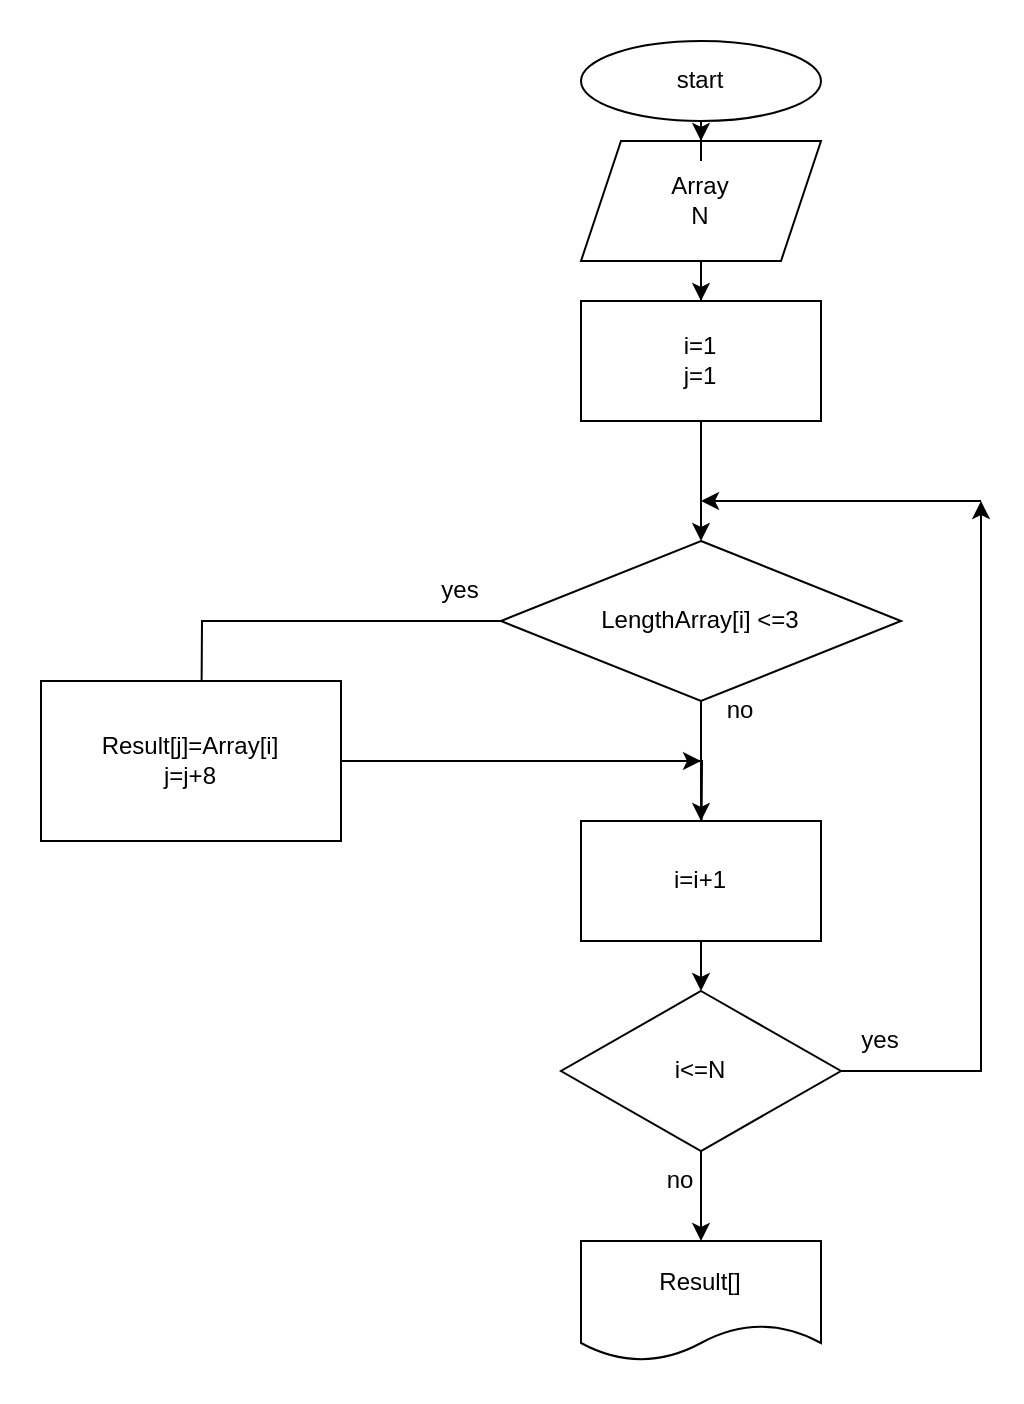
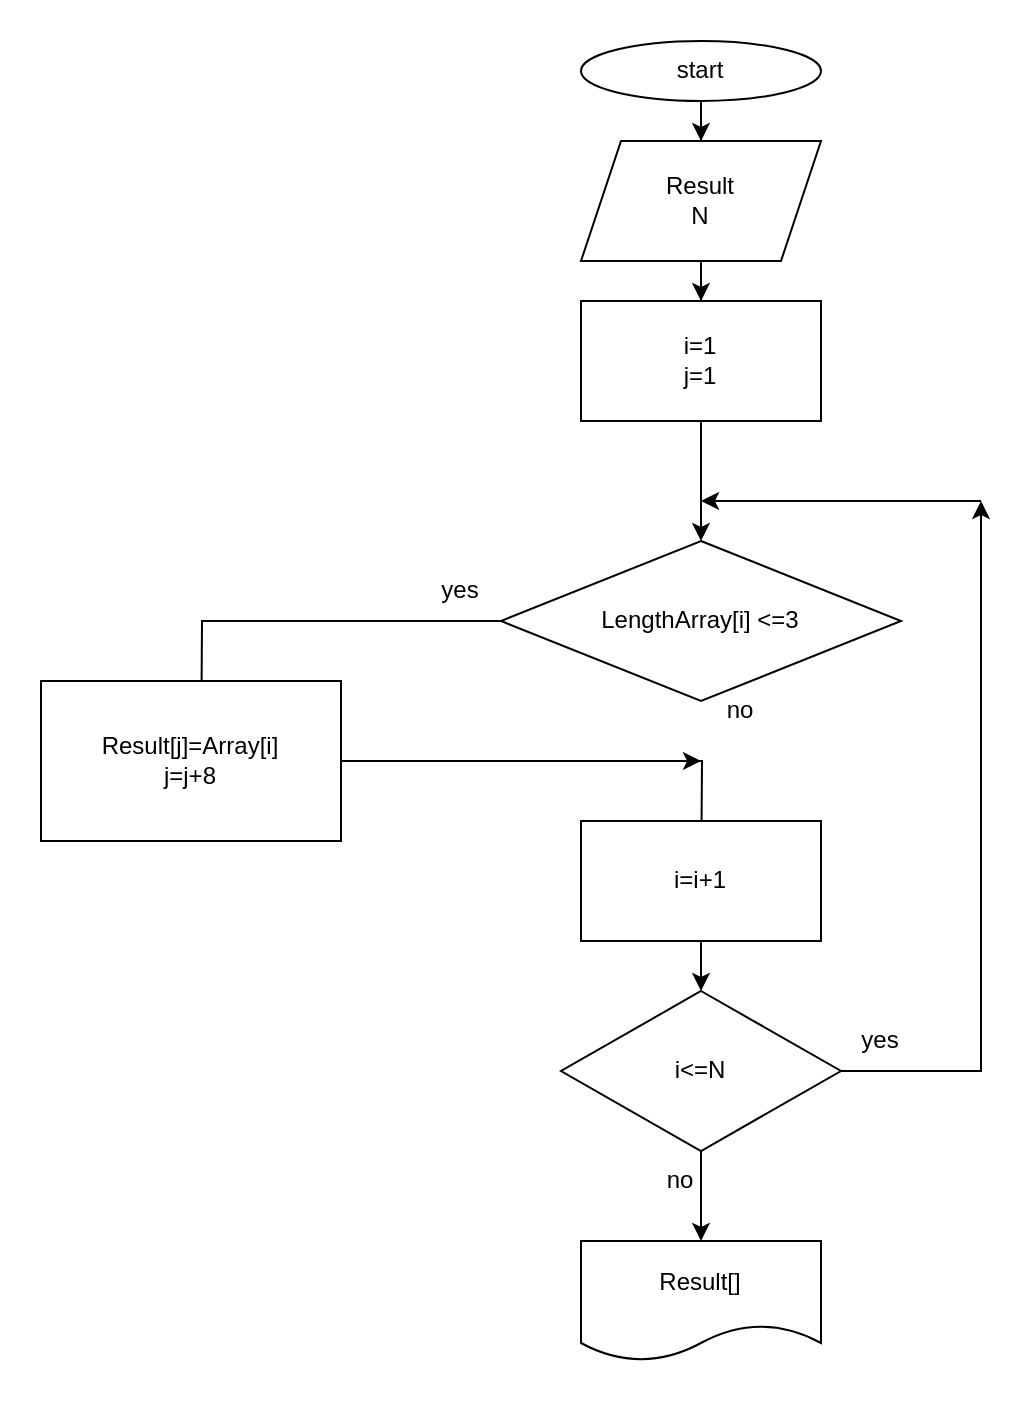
node "start": size 240x80 -> 240x60
node "Array N": label "Array N" -> "Result N"
edge "LengthArray[i] <=3" -> "i=i+1": removed
